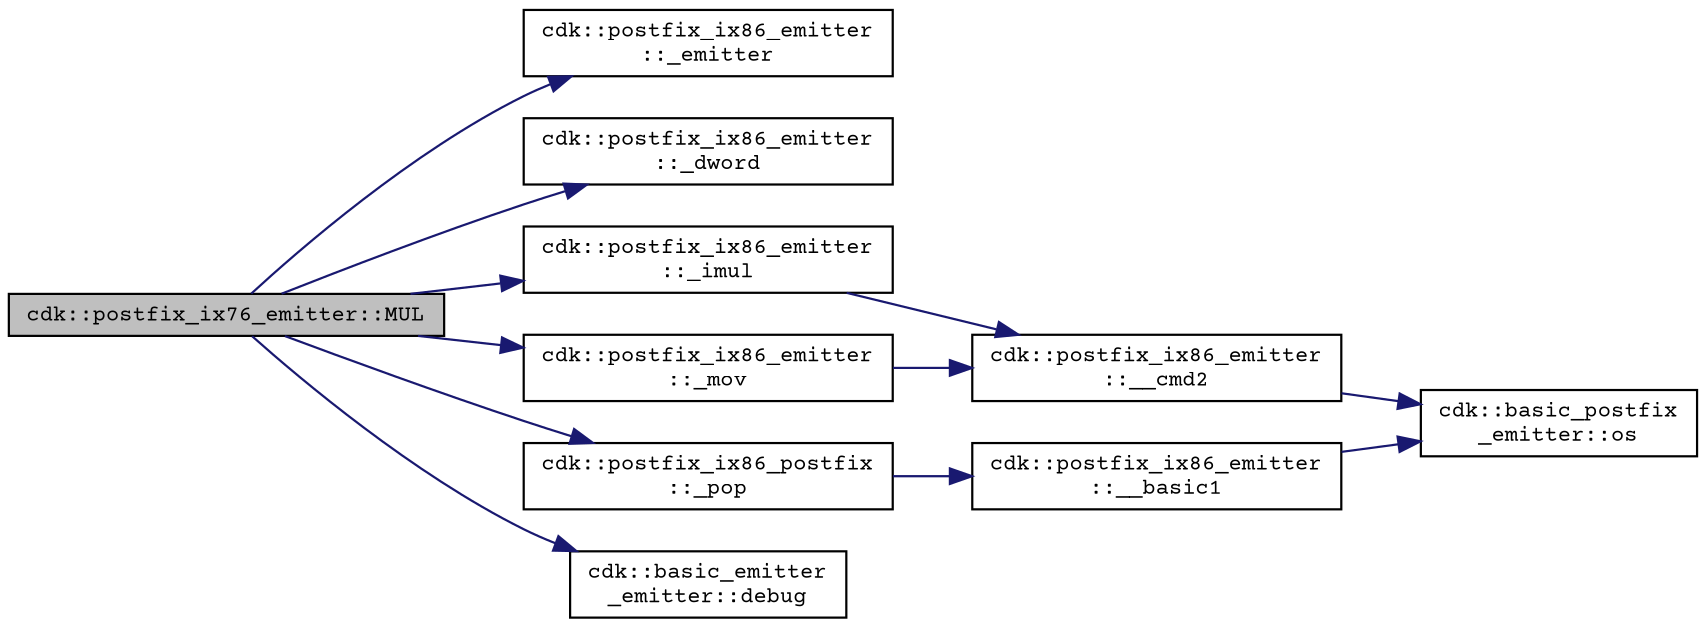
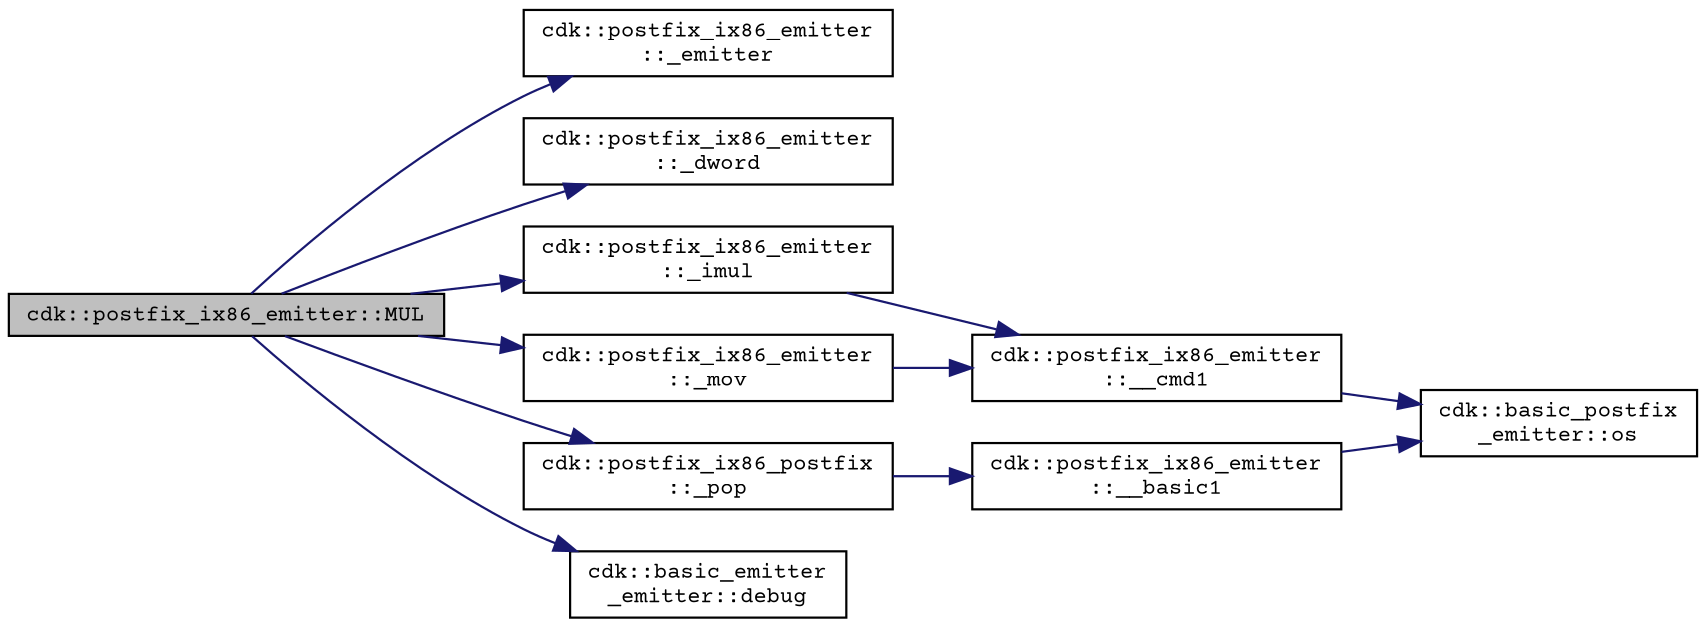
node "cdk::postfix_ix76_emitter::MUL": label "cdk::postfix_ix76_emitter::MUL" -> "cdk::postfix_ix86_emitter::MUL"
node "cdk::postfix_ix86_emitter ::__cmd2": label "cdk::postfix_ix86_emitter ::__cmd2" -> "cdk::postfix_ix86_emitter ::__cmd1"
